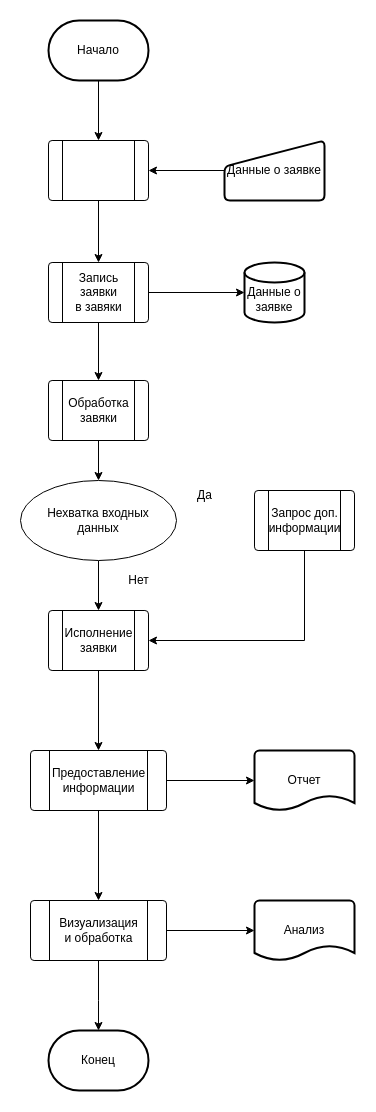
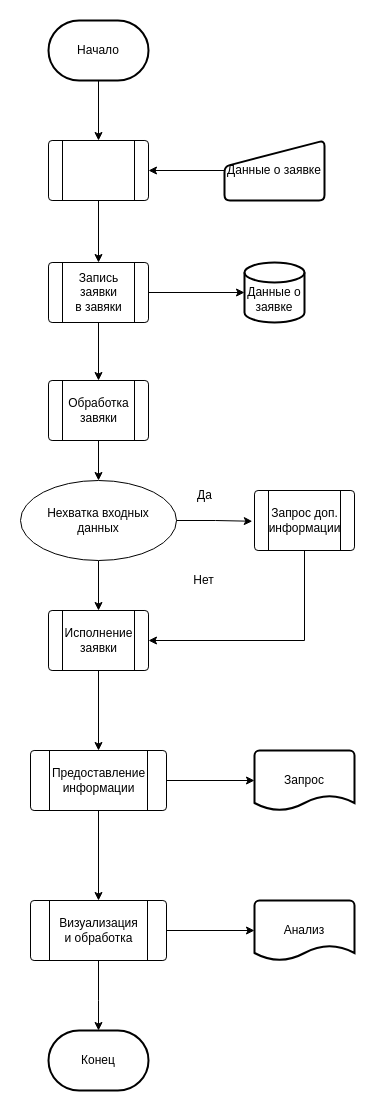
edge "Нехватка входных данных" -> "Запрос доп. информации": added
node "Нет": moved (139, 581) -> (204, 581)
node "Отчет": label "Отчет" -> "Запрос"
